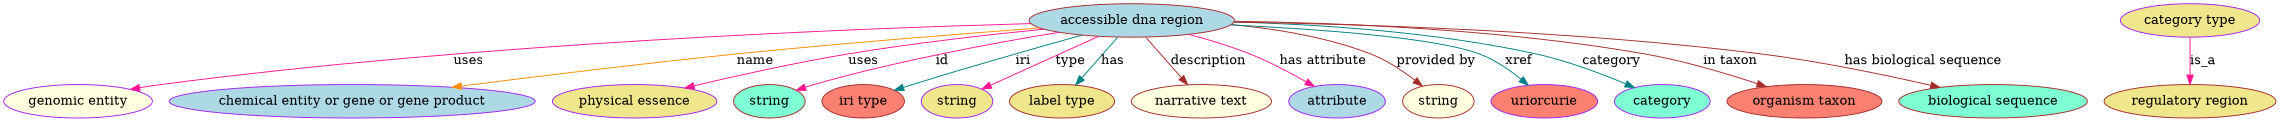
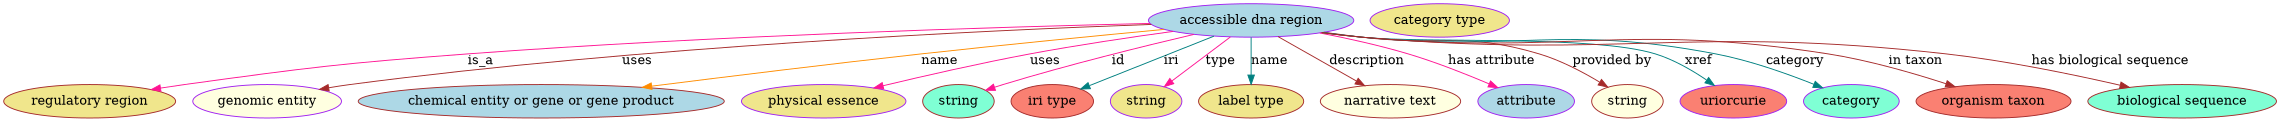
node "accessible dna region": color brown -> purple
edge "accessible dna region" -> "genomic entity": color deeppink -> brown
edge "category type" -> "regulatory region": now "accessible dna region" -> "regulatory region"
edge "accessible dna region" -> "label type": label "has" -> "name"
node "chemical entity or gene or gene product": color purple -> brown
